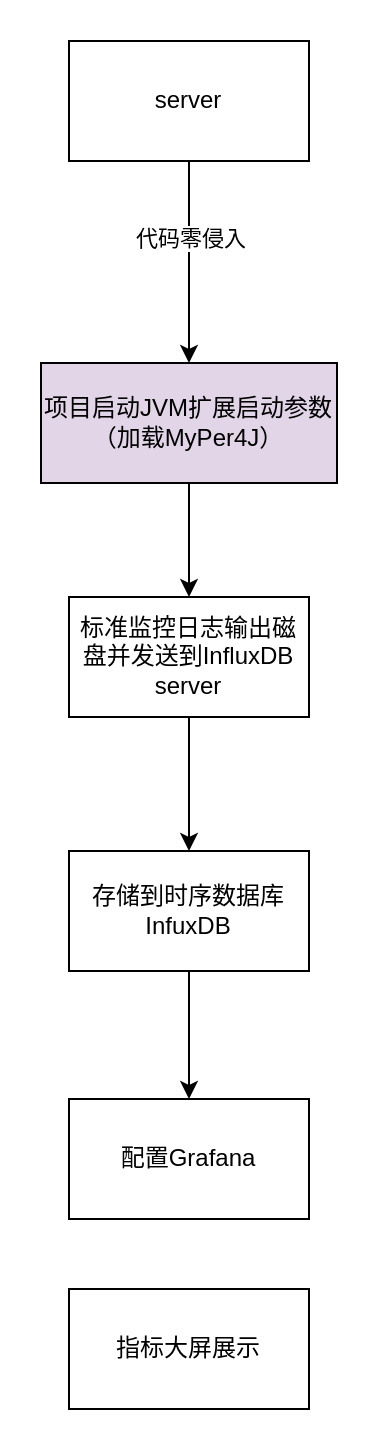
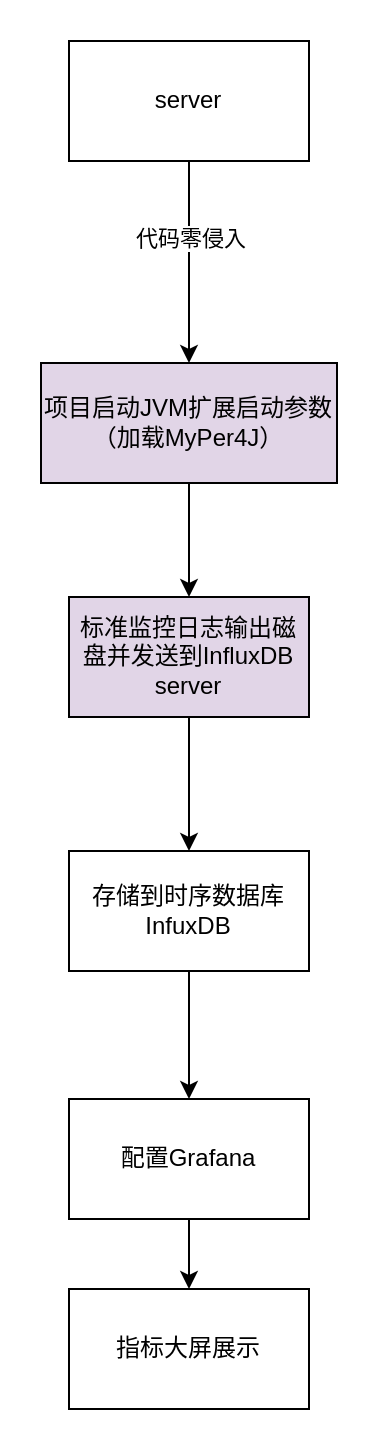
node "标准监控日志输出磁盘并发送到InfluxDB server": fillcolor #ffffff -> #e1d5e7
edge "配置Grafana" -> "指标大屏展示": added
